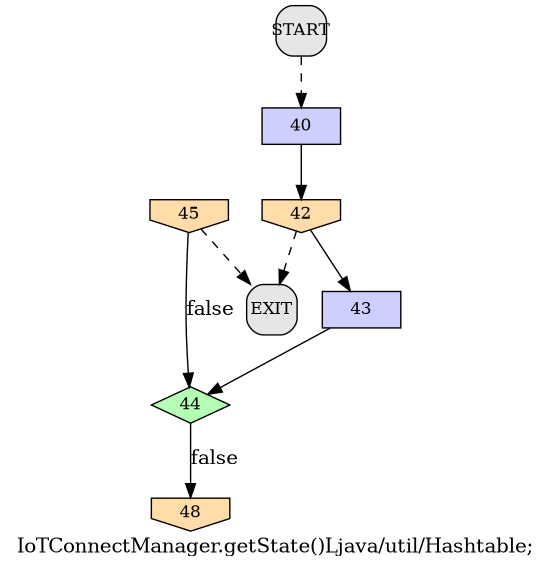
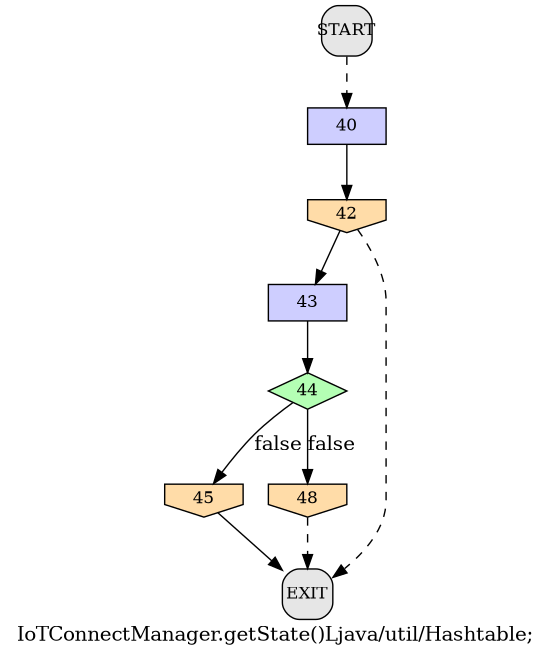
edge "45" -> "EXIT": style dashed -> solid
edge "45" -> "44": reversed
edge "48" -> "EXIT": added
